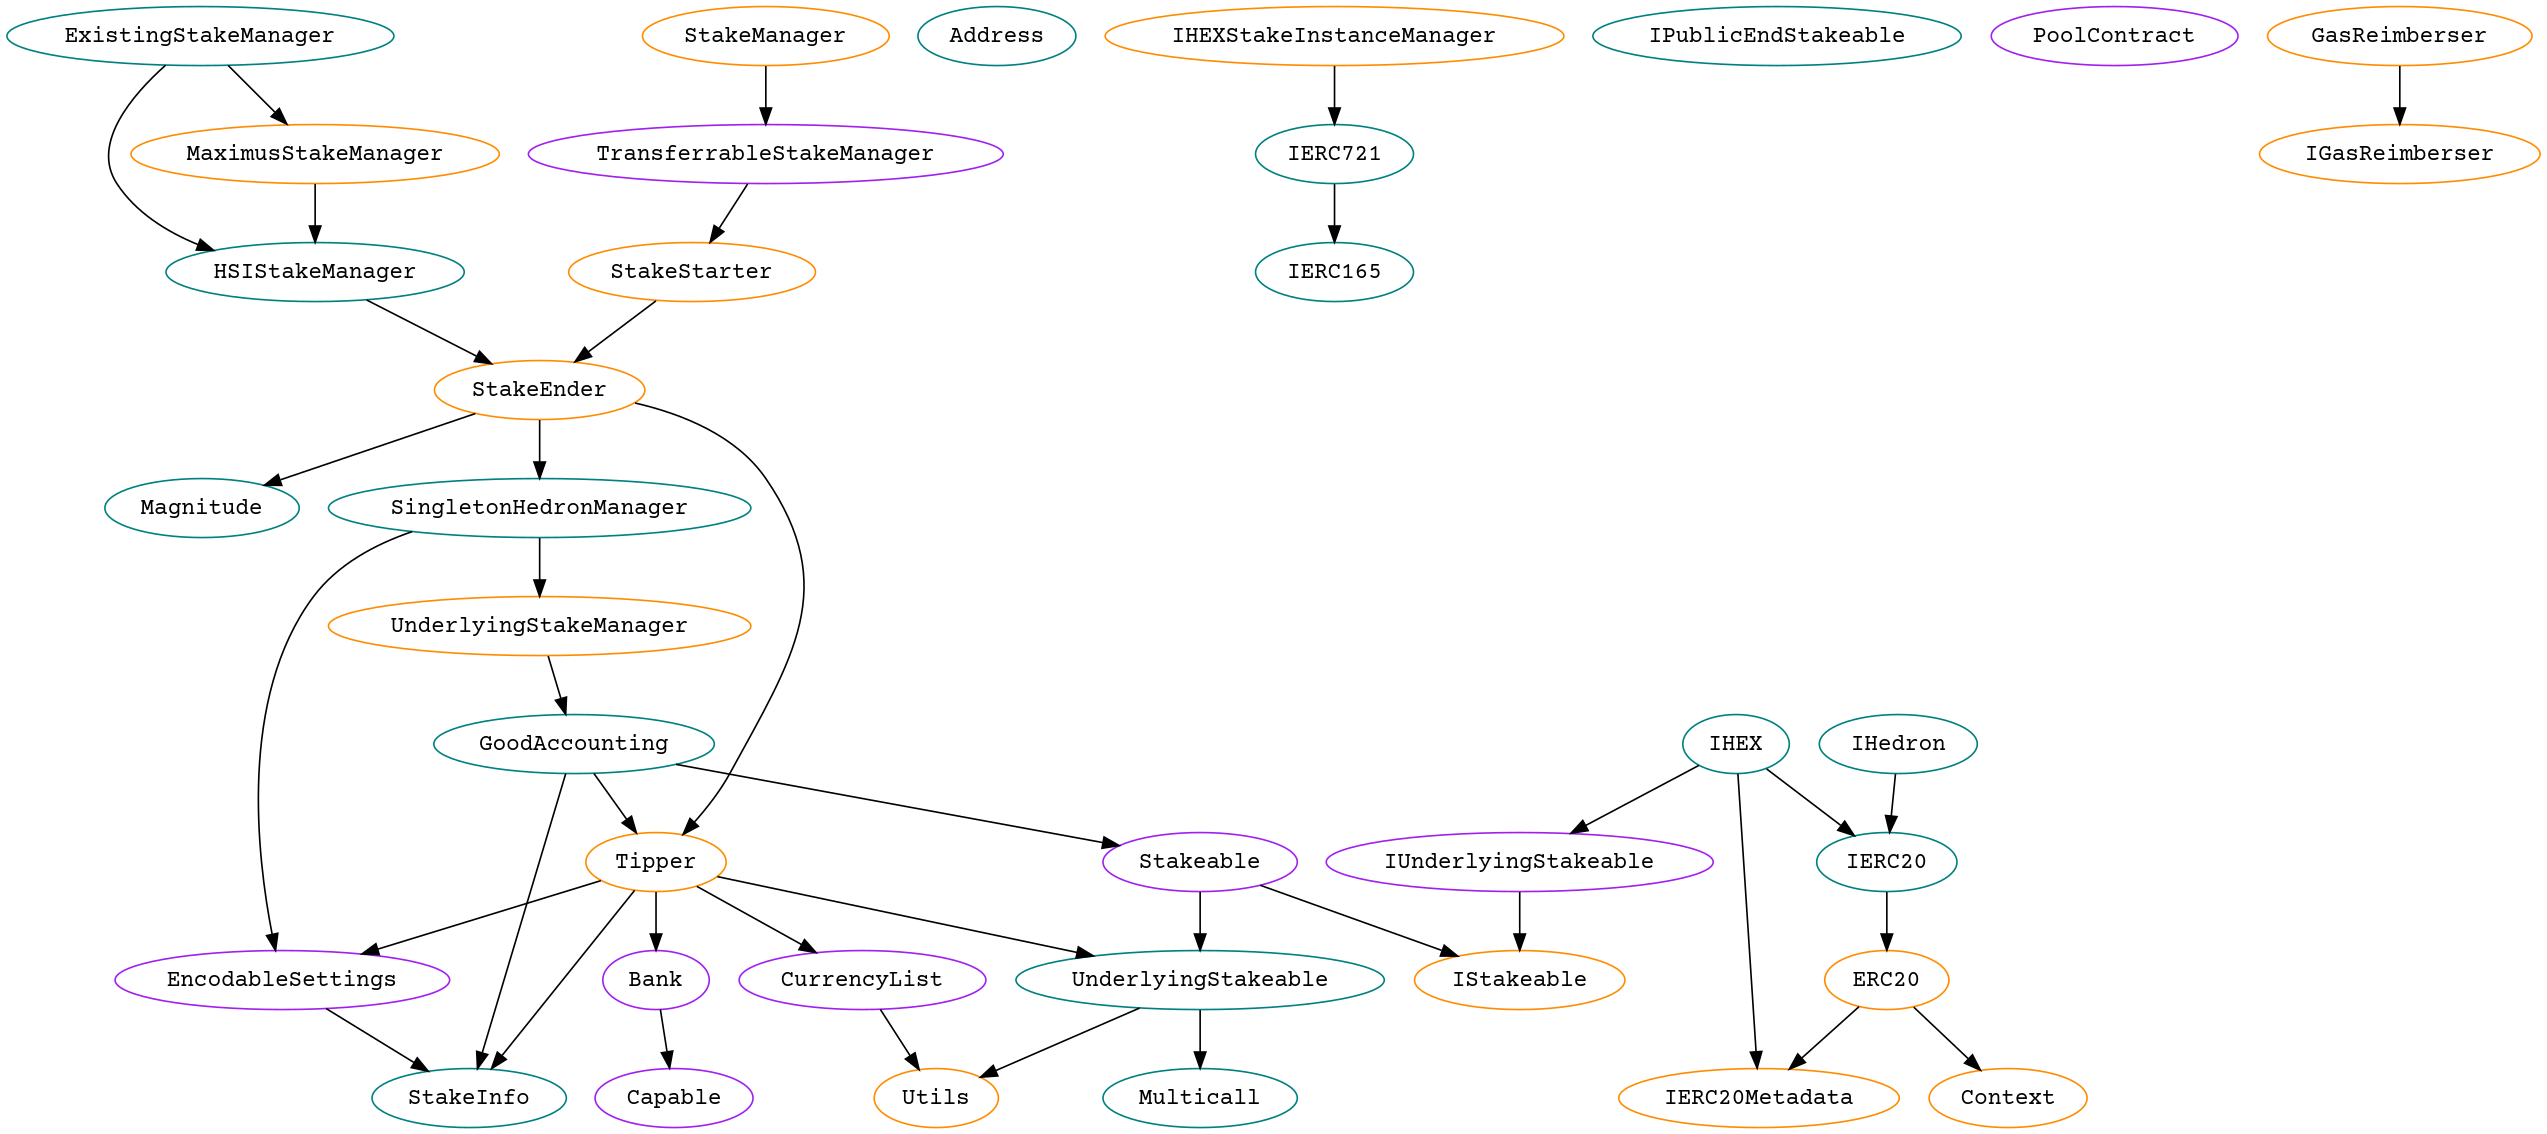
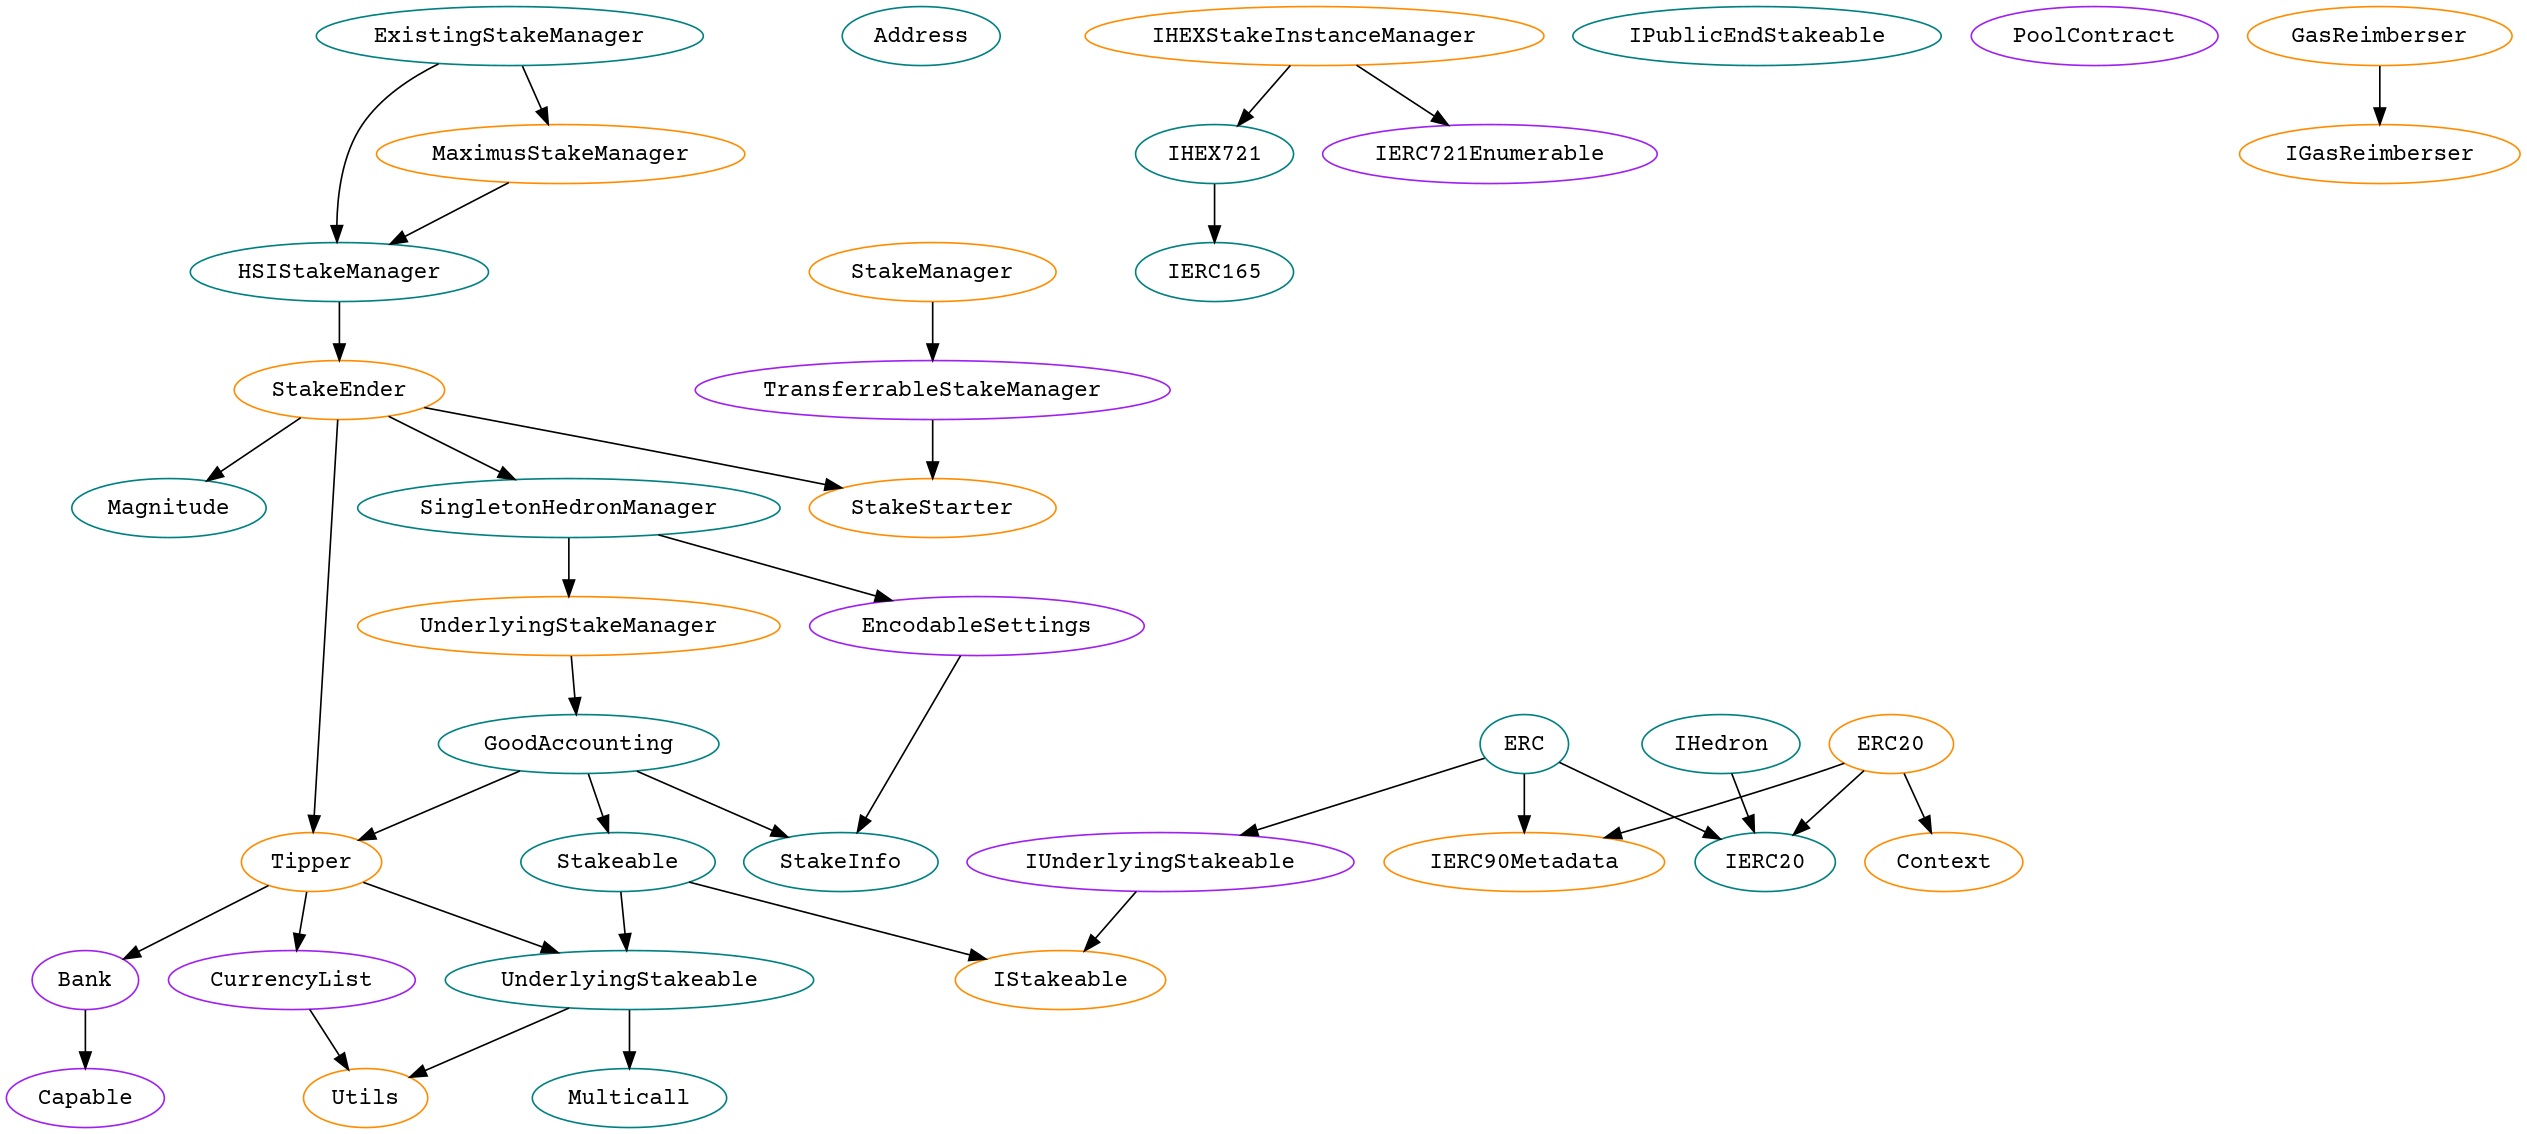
node "IERC721": label "IERC721" -> "IHEX721"
node "IERC721Enumerable": added
edge "StakeStarter" -> "StakeEnder": reversed
node "IHEX": label "IHEX" -> "ERC"
node "Stakeable": color purple -> teal
edge "IERC20" -> "ERC20": reversed
edge "Tipper" -> "EncodableSettings": removed
edge "Tipper" -> "StakeInfo": removed
node "IERC20Metadata": label "IERC20Metadata" -> "IERC90Metadata"
